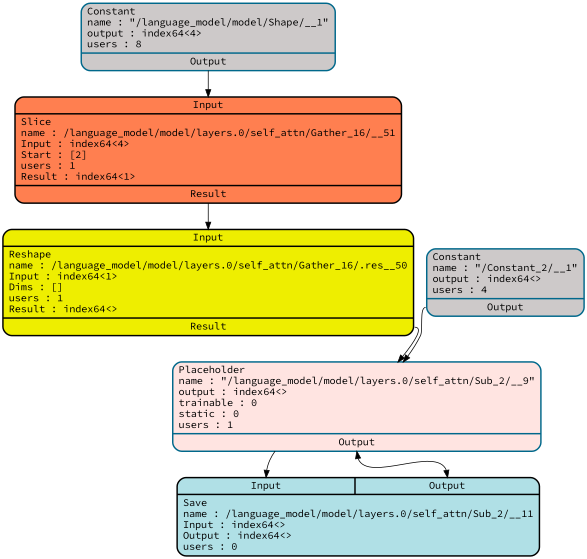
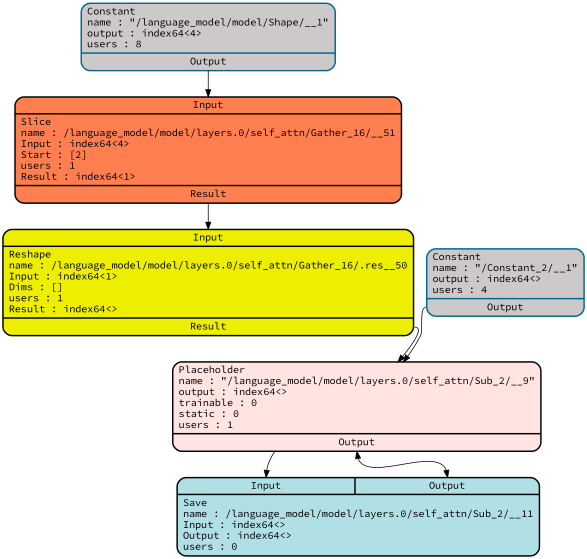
node "Placeholder": color DeepSkyBlue4 -> black
